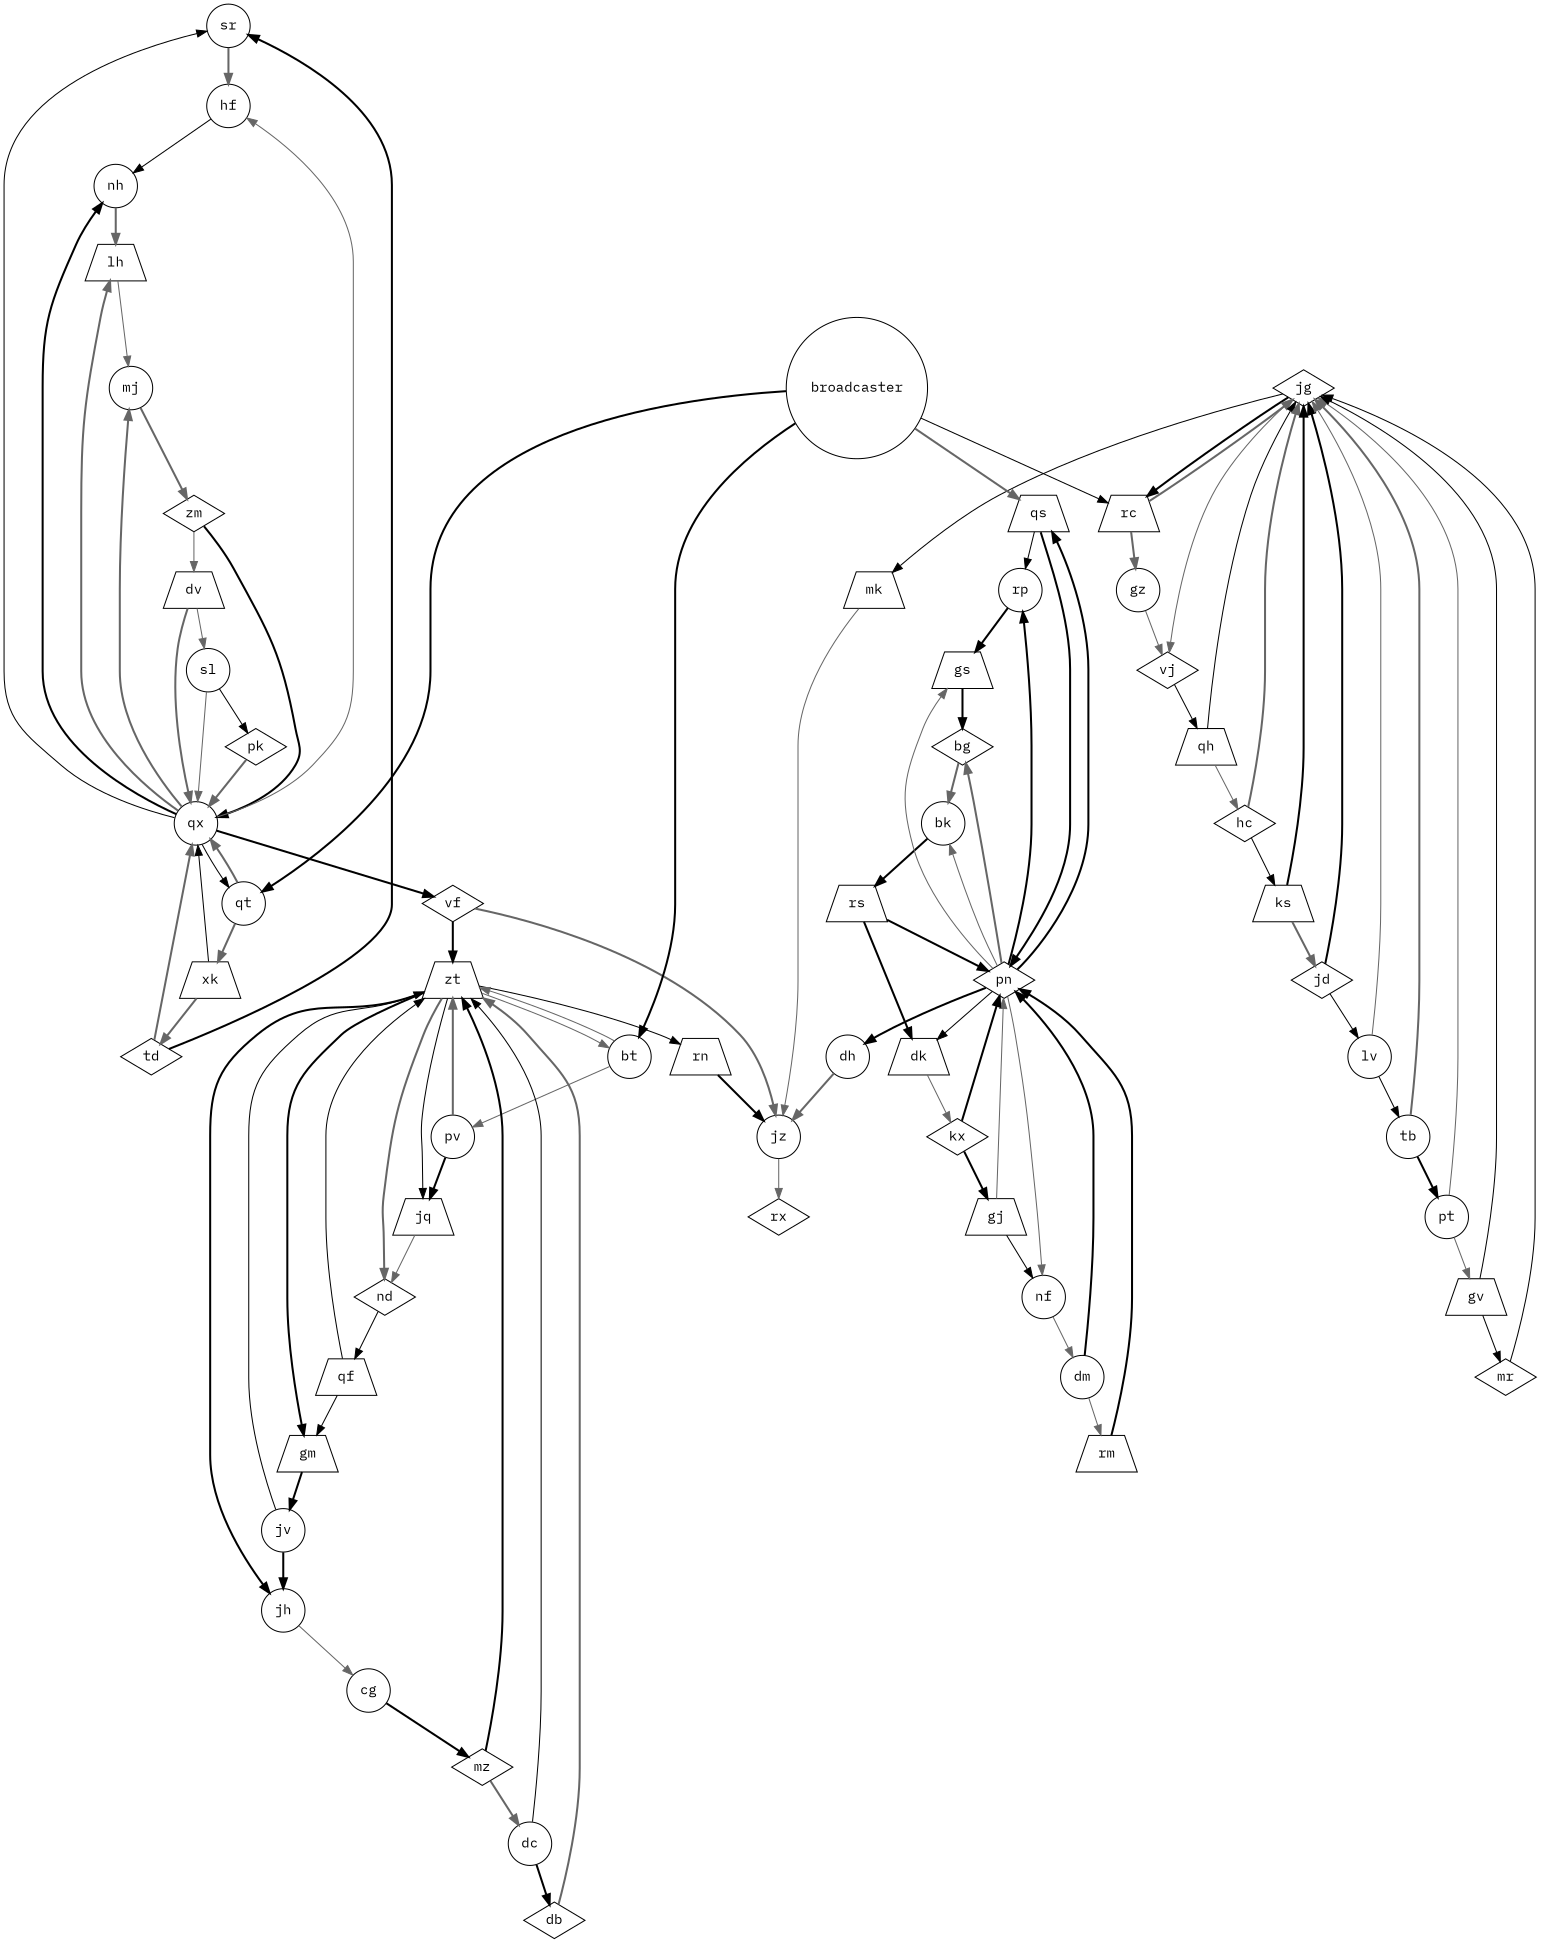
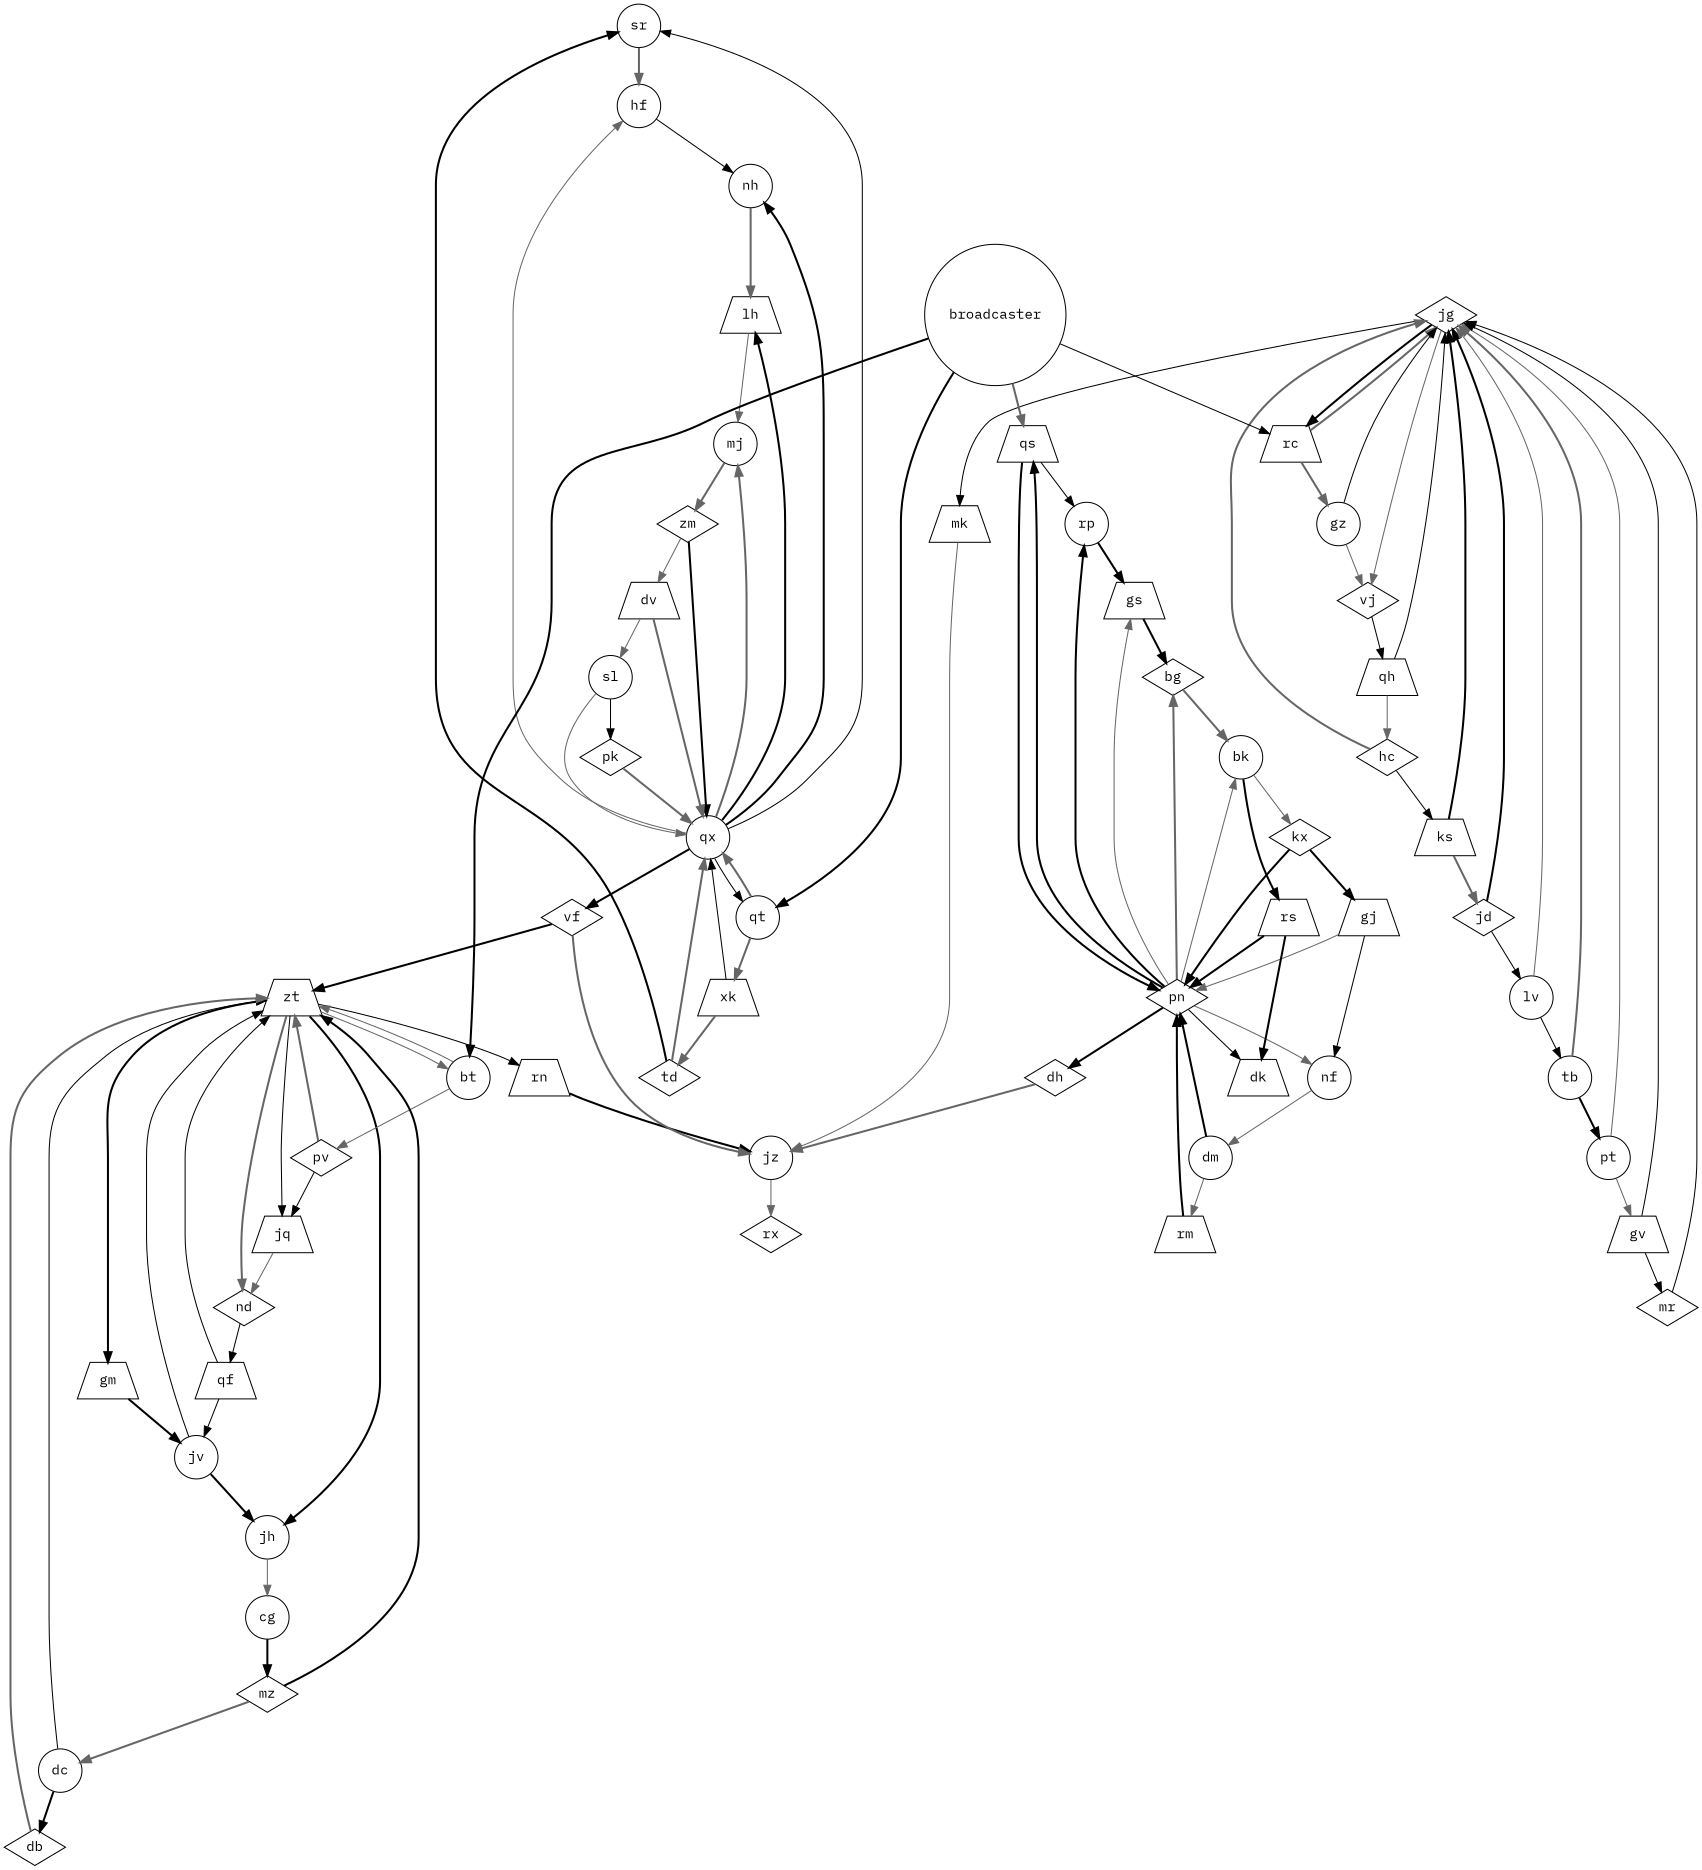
edge "gz" -> "jg": added
edge "qx" -> "lh": color gray40 -> black
node "dh": shape circle -> diamond
edge "dk" -> "kx": now "bk" -> "kx"
node "pv": shape circle -> diamond
edge "pv" -> "jq": style bold -> solid
edge "qf" -> "gm": now "qf" -> "jv"
